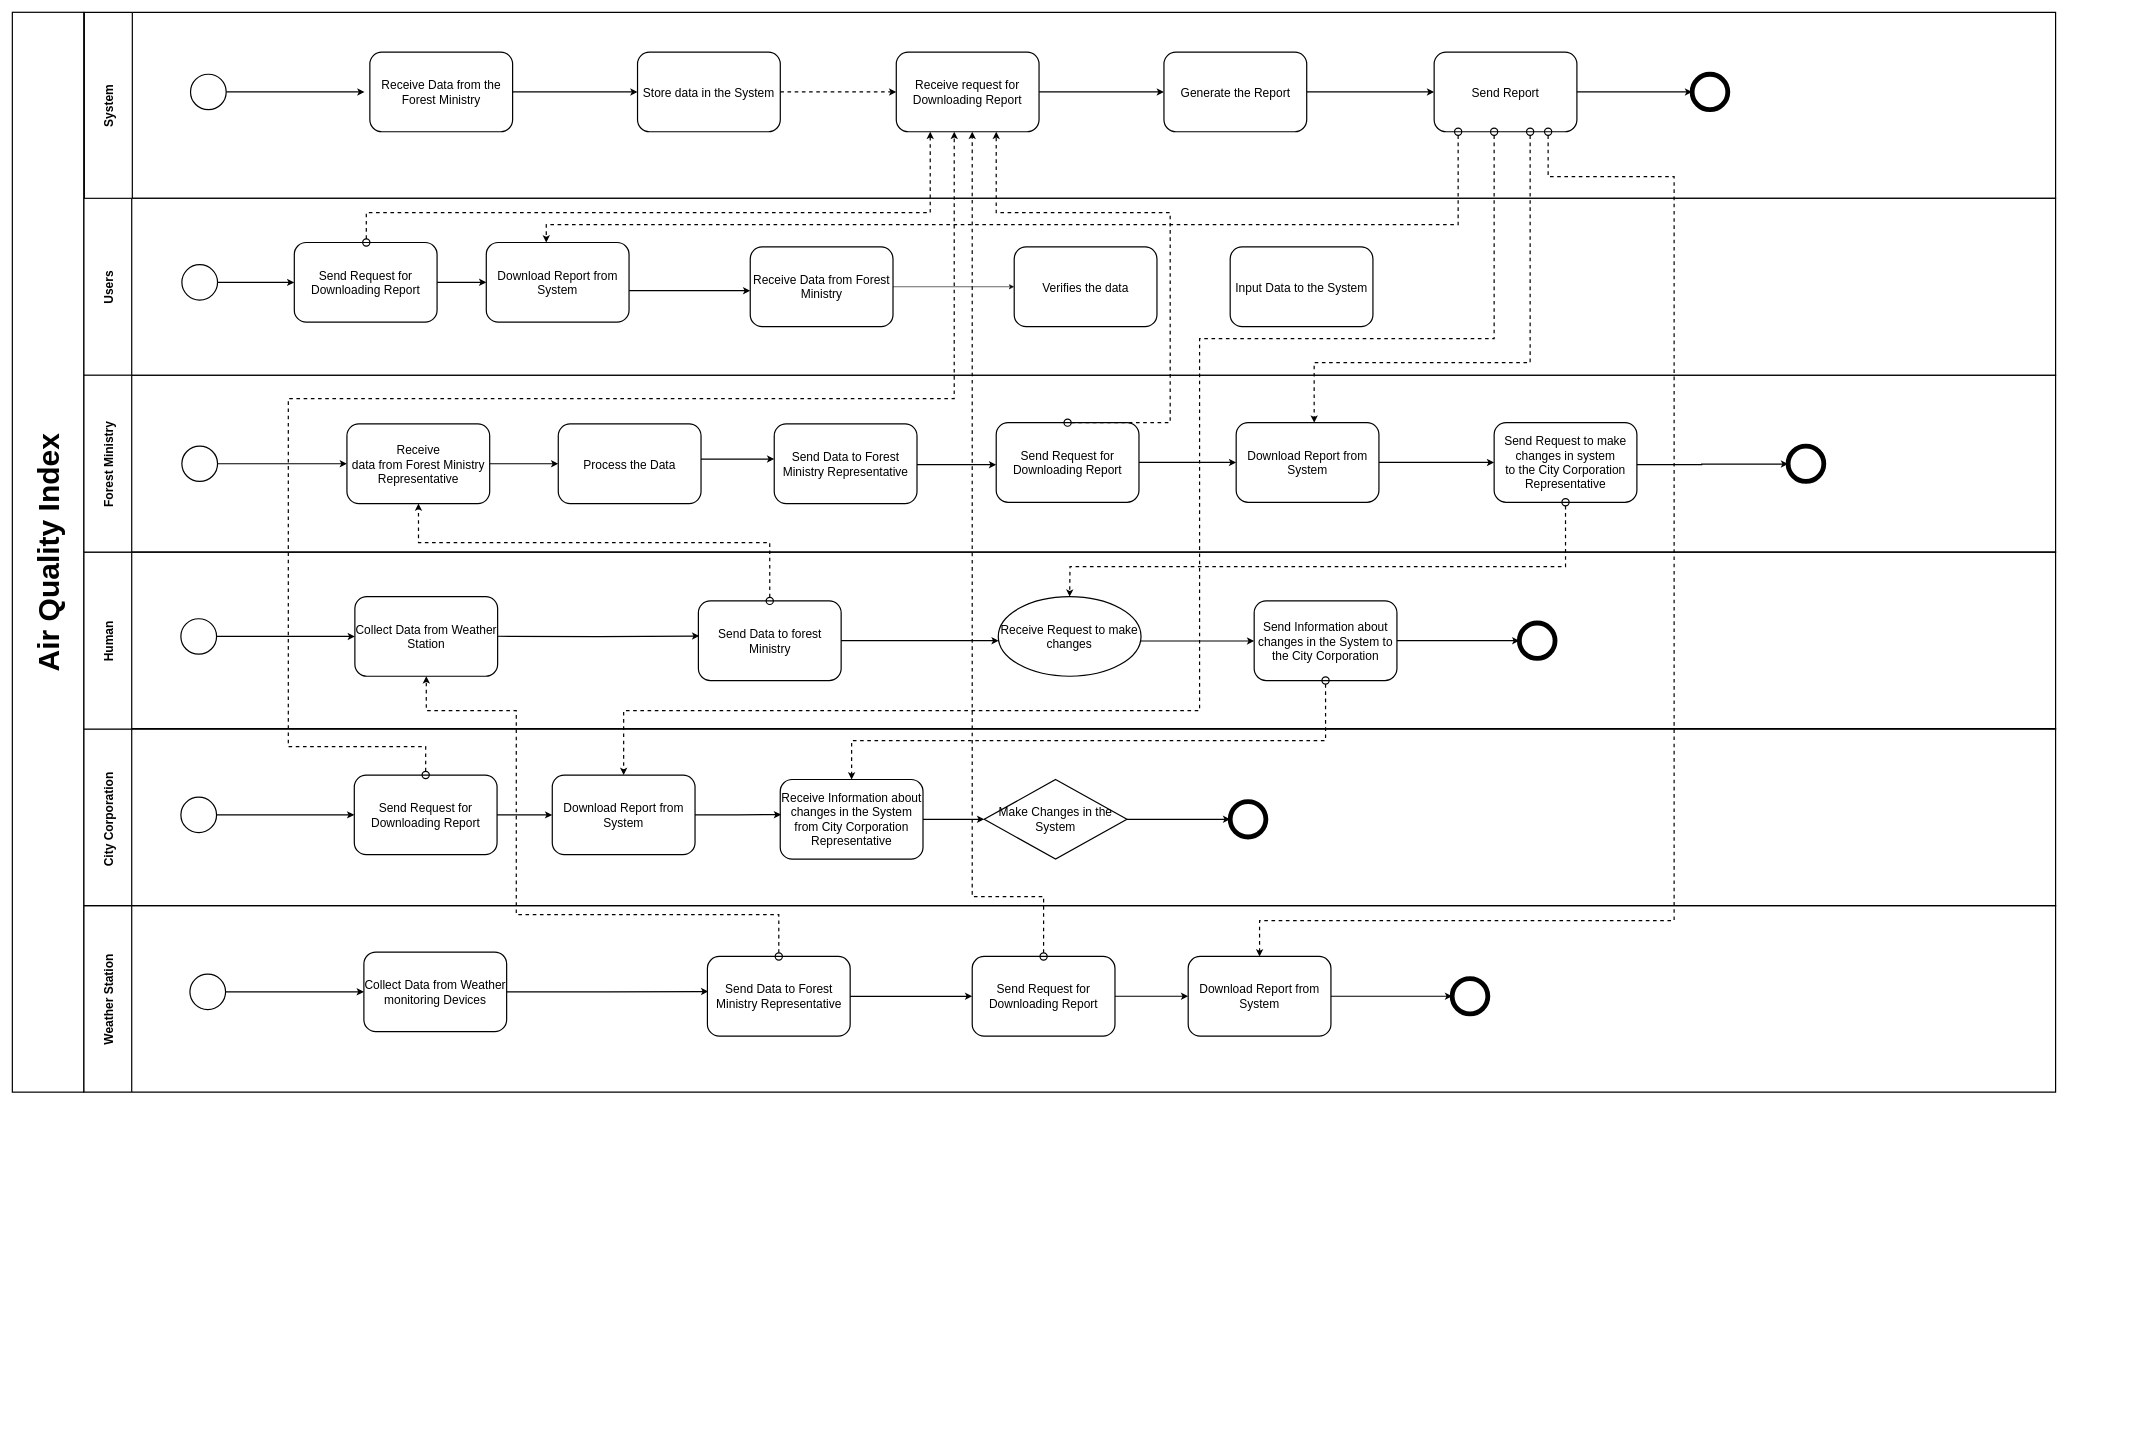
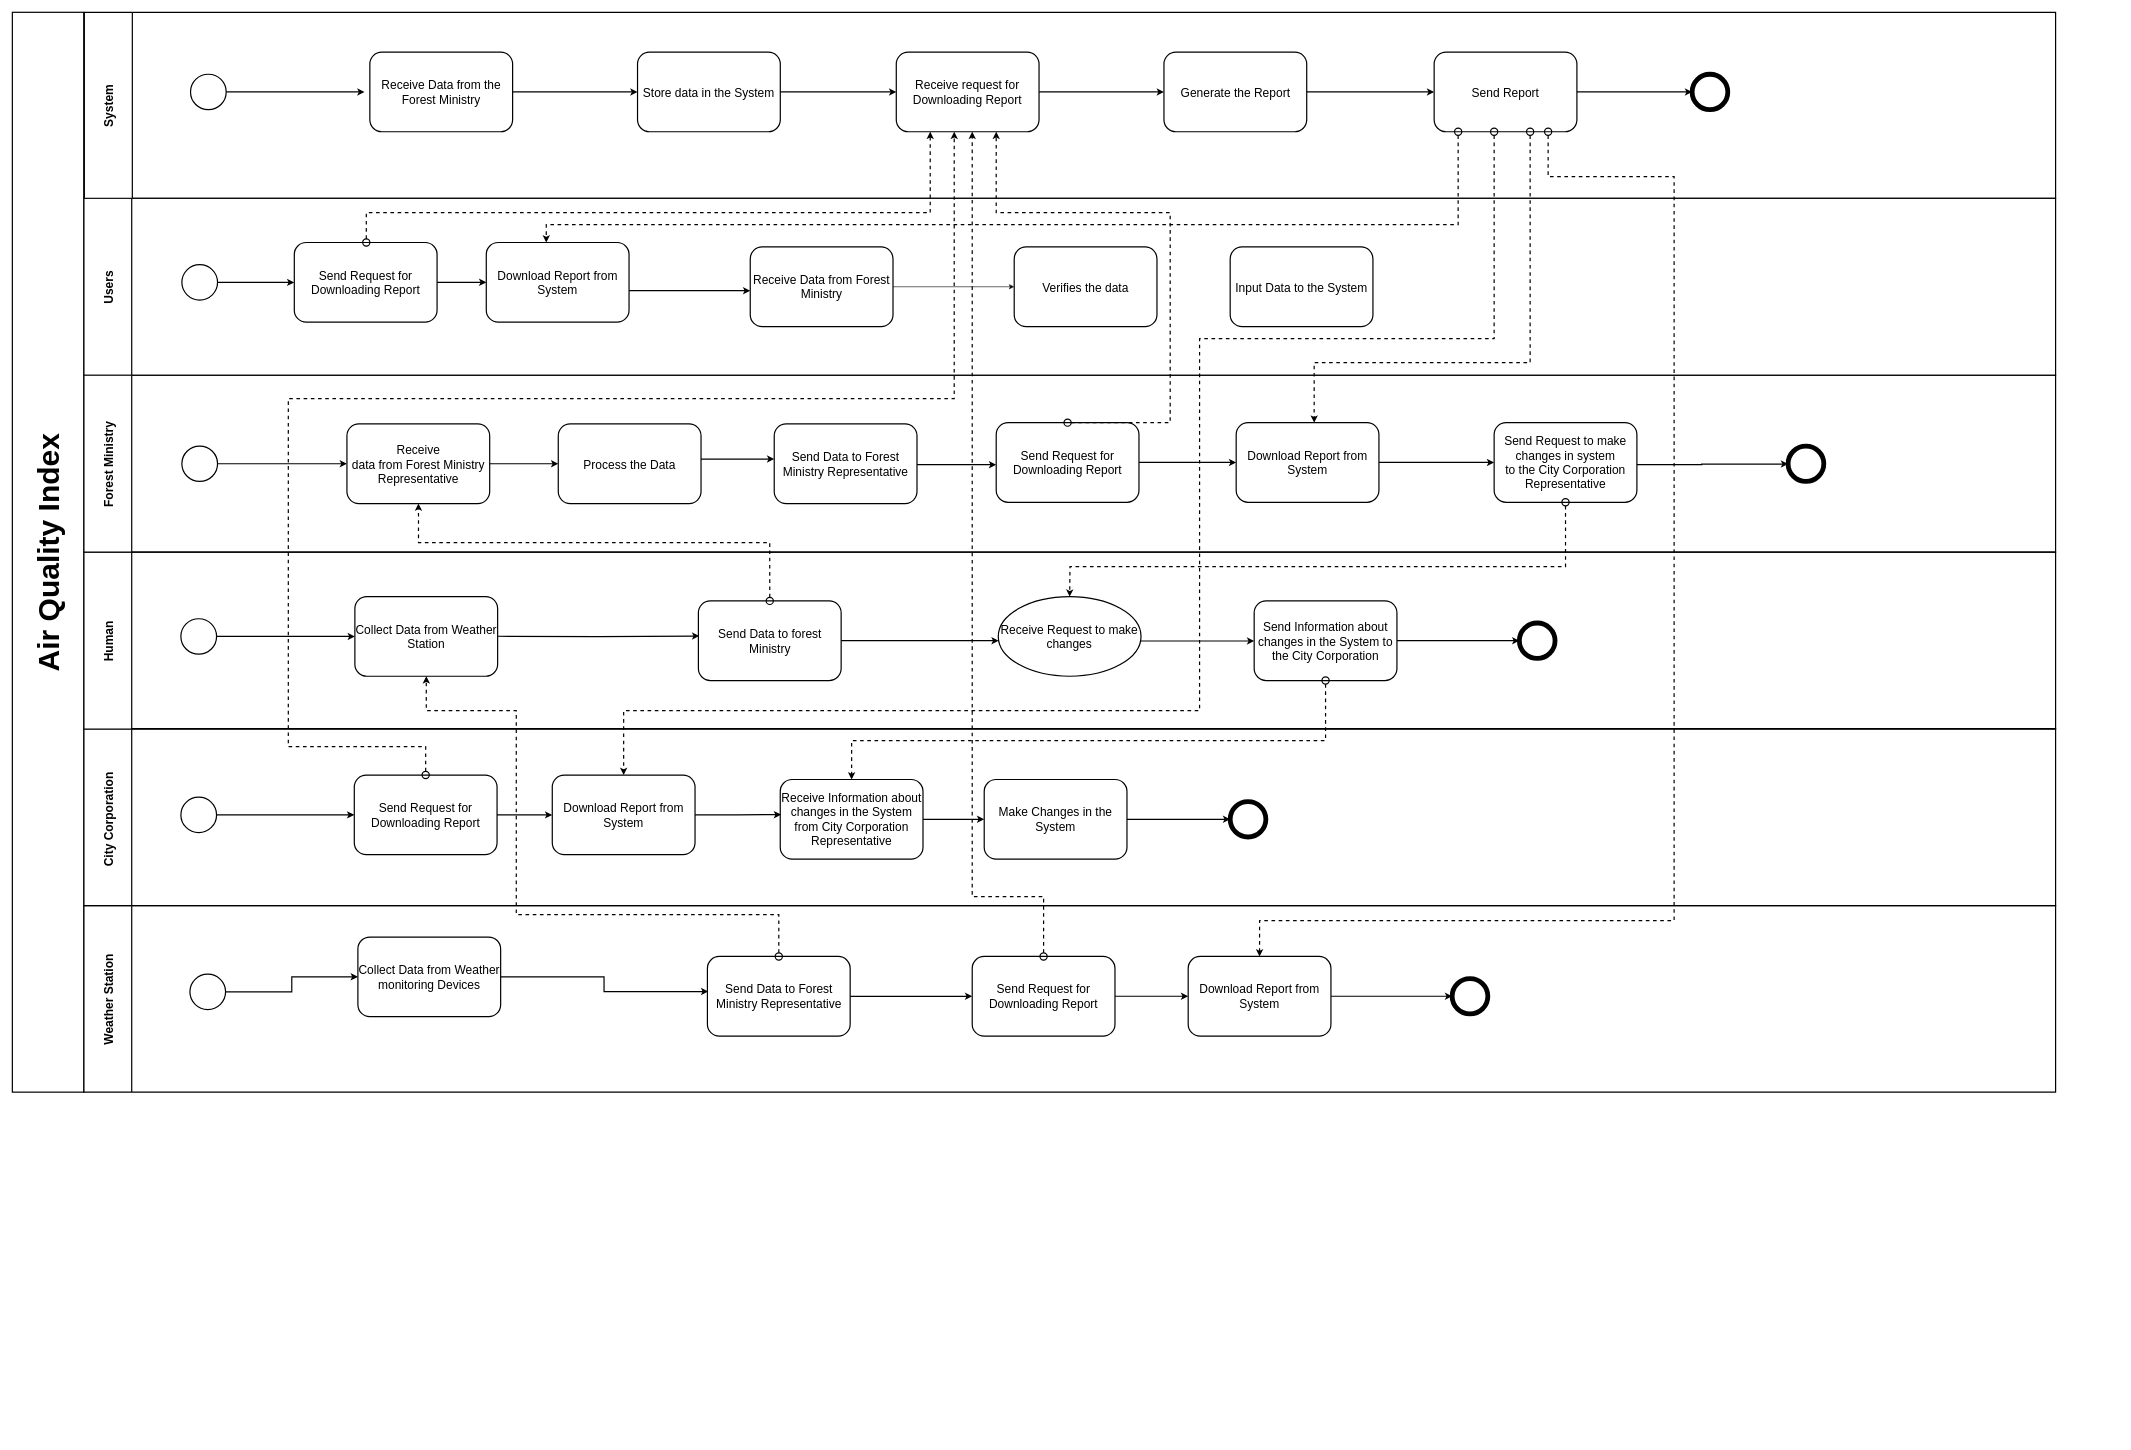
edge "Store data in the System" -> "Receive request for Downloading Report": style dashed -> solid
node "Make Changes in the System": shape diamond -> rounded rectangle
node "Collect Data from Weather monitoring Devices": moved (435, 992) -> (429, 977)
